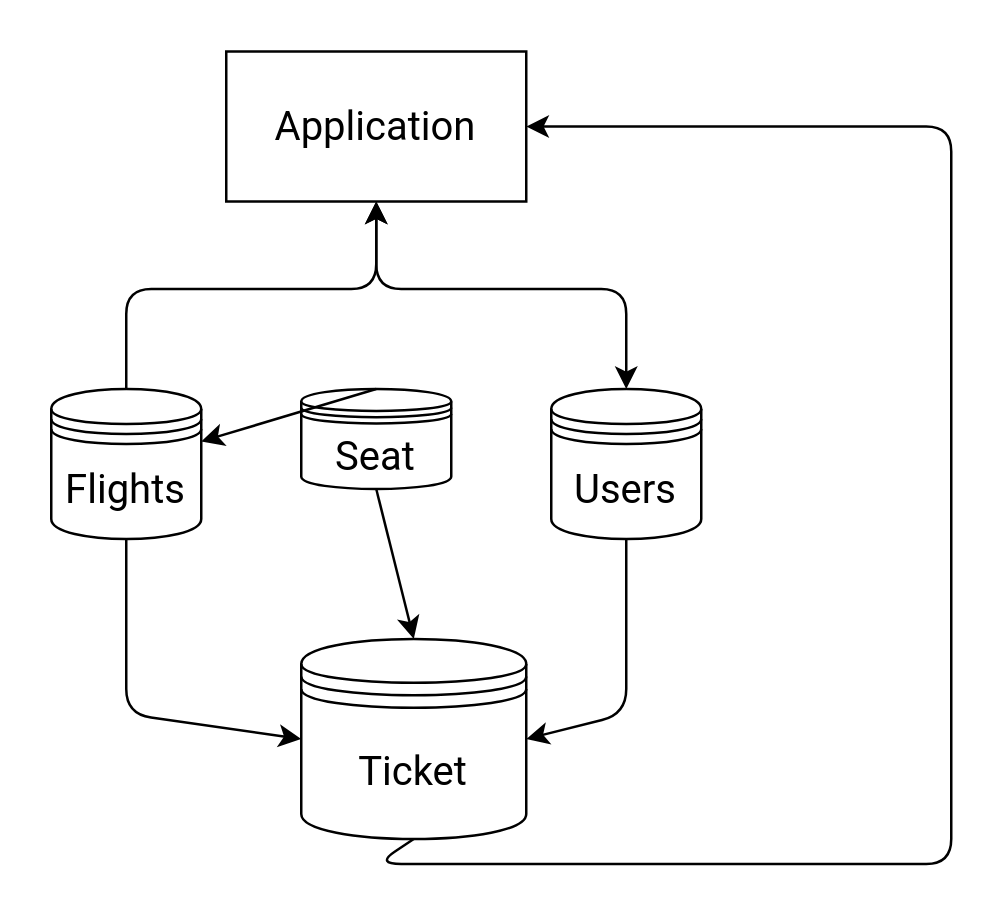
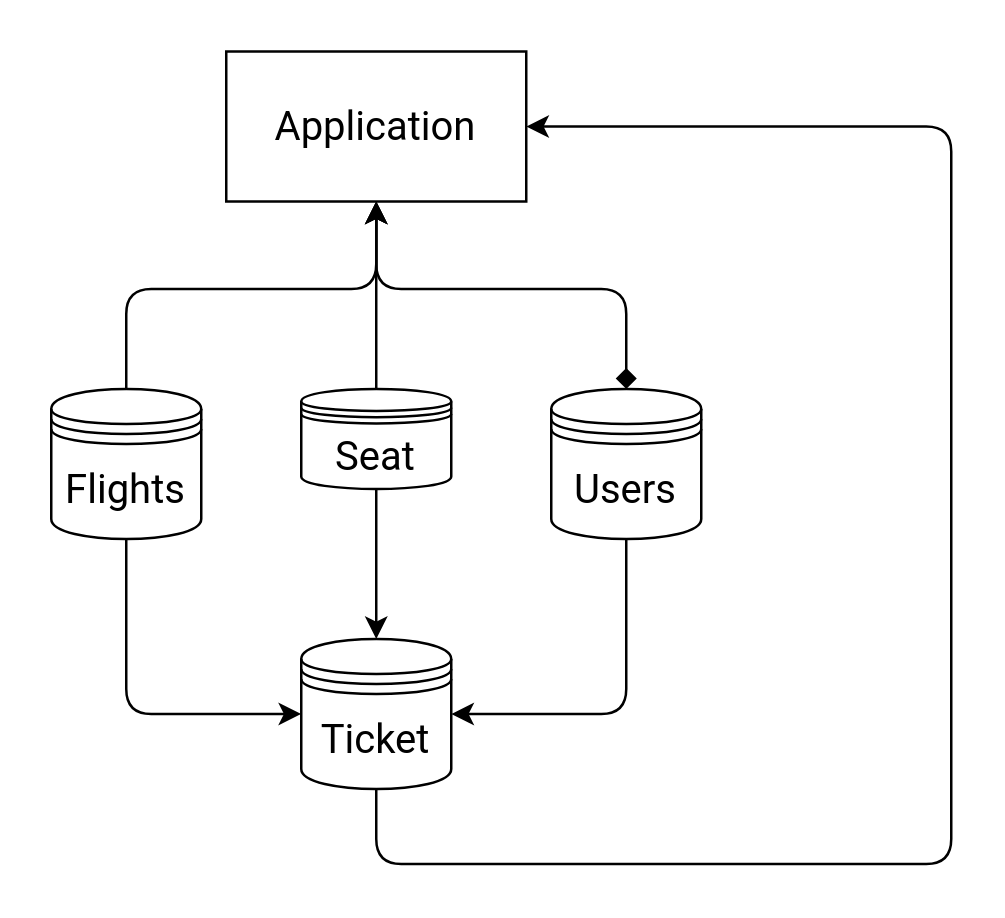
edge "Application" -- "Users": arrowhead classic -> diamond
edge "Seat" -> "Flights": now "Seat" -> "Application"
node "Ticket": size 225x200 -> 150x150
